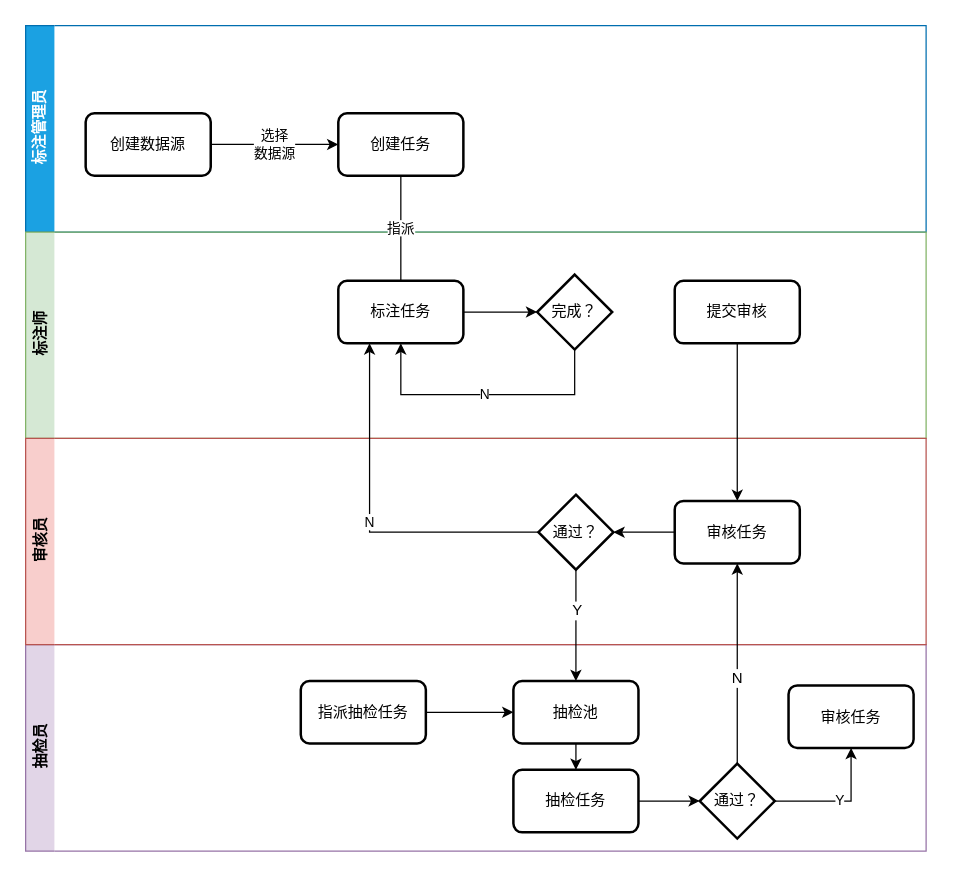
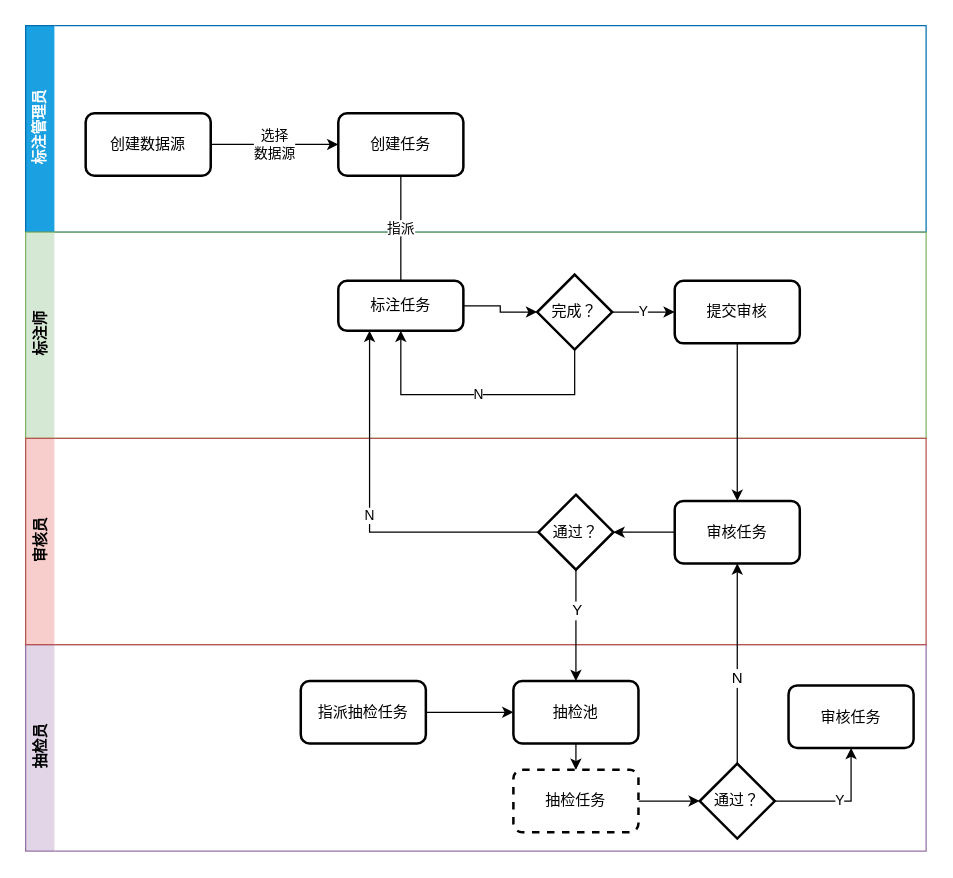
node "标注任务": size 125x63 -> 125x50
edge "完成？" -> "提交审核": added, label "Y"
node "抽检任务": style solid -> dashed
